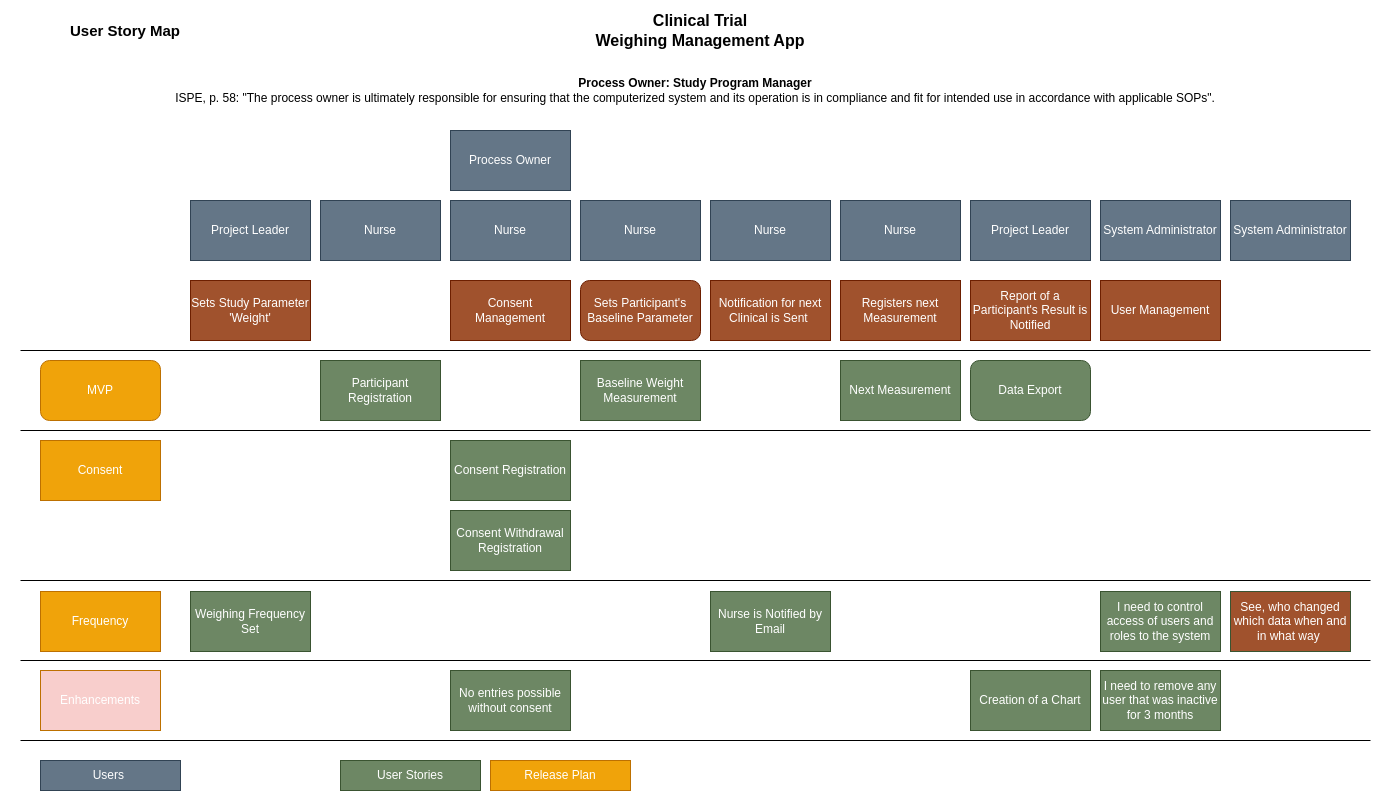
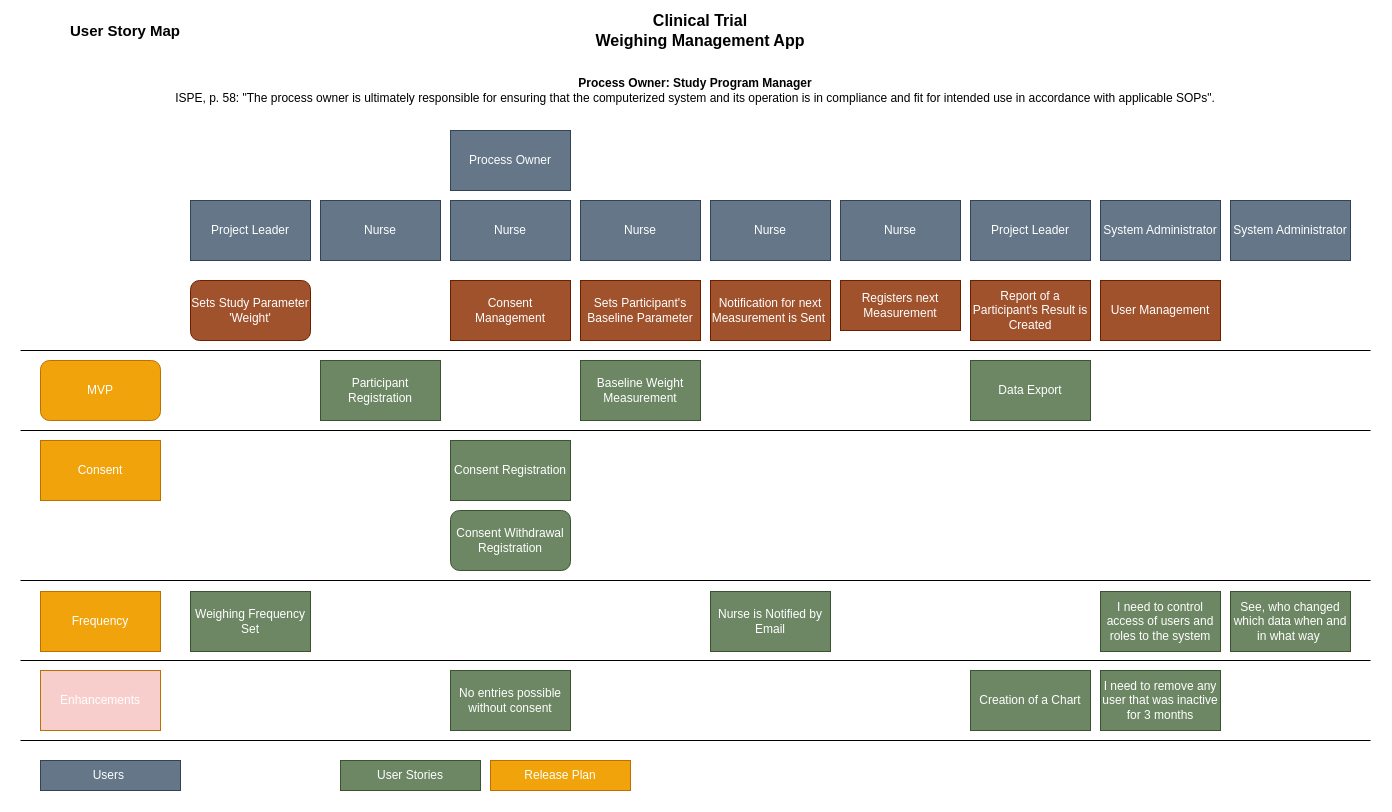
node "Sets Study Parameter 'Weight'": shape rectangle -> rounded rectangle
node "Sets Participant's Baseline Parameter": shape rounded rectangle -> rectangle
node "Notification for next Clinical is Sent": label "Notification for next Clinical is Sent" -> "Notification for next Measurement is Sent"
node "Registers next Measurement": size 120x60 -> 120x50
node "Report of a Participant's Result is Notified": label "Report of a Participant's Result is Notified" -> "Report of a Participant's Result is Created"
node "Next Measurement": removed
node "Data Export": shape rounded rectangle -> rectangle
node "Consent Withdrawal Registration": shape rectangle -> rounded rectangle
node "See, who changed which data when and in what way": fillcolor #a0522d -> #6d8764
